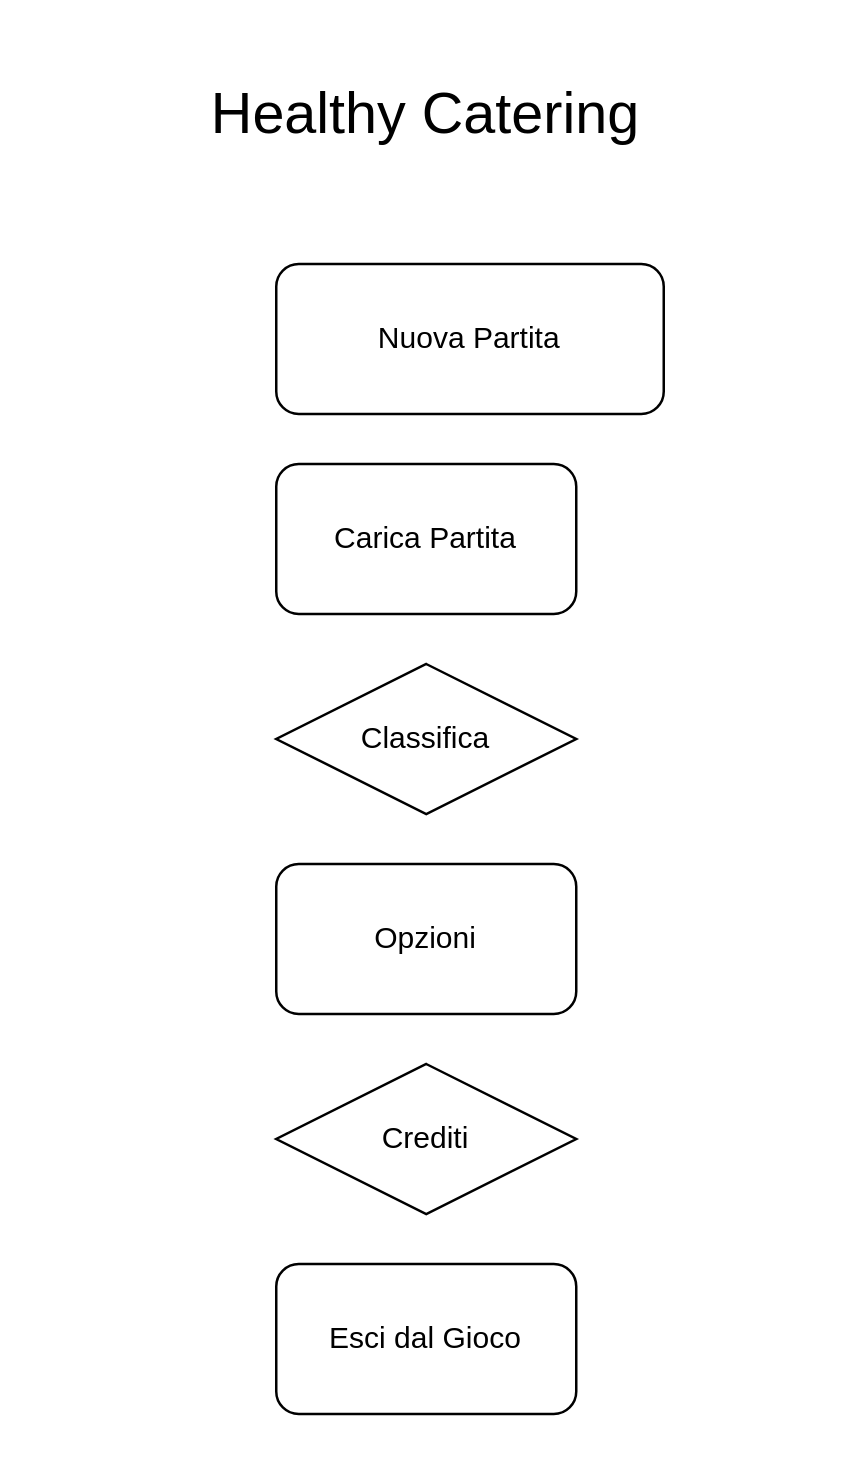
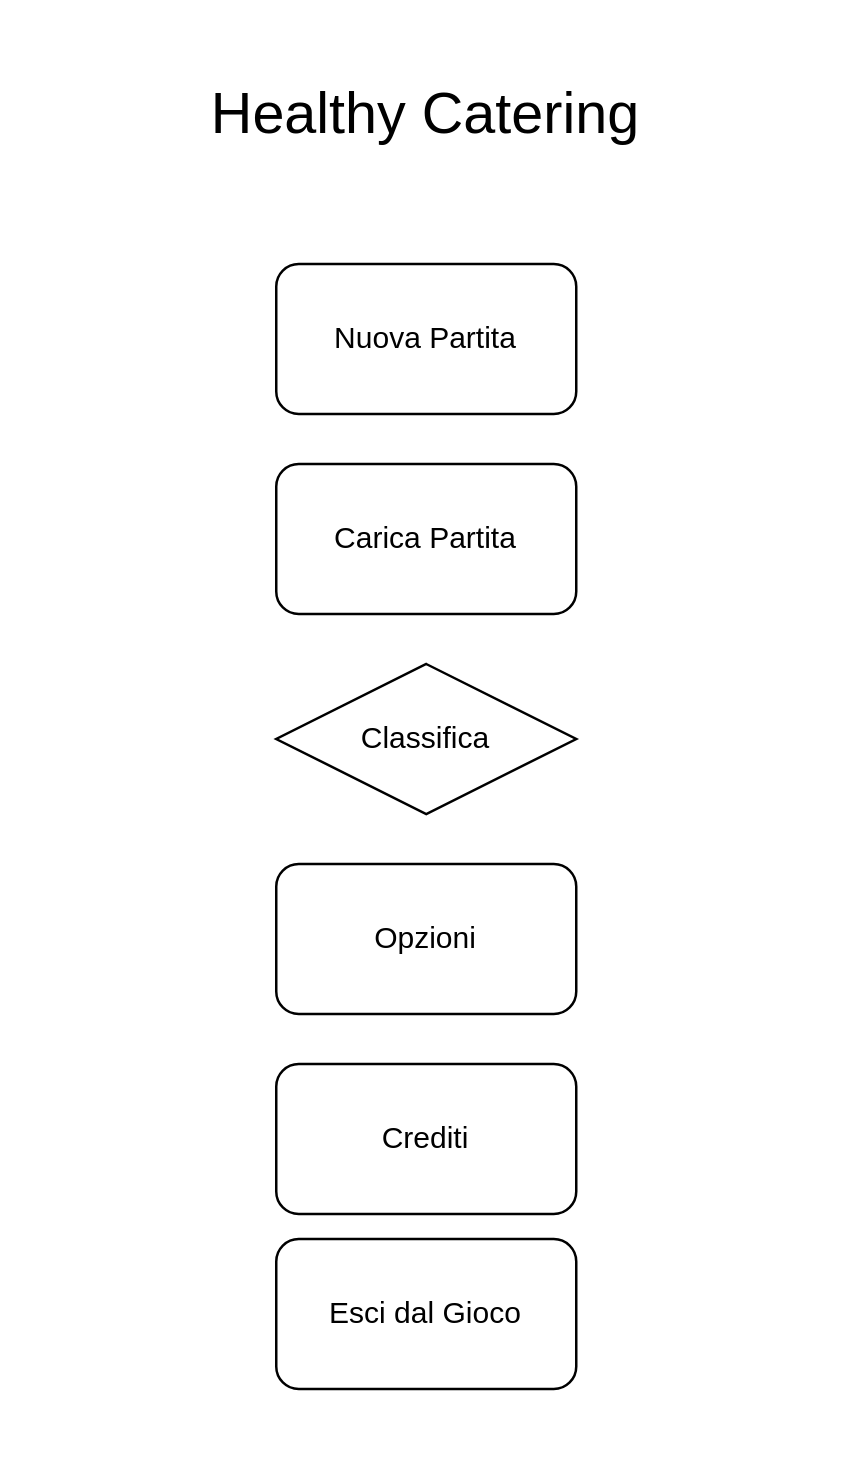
node "Nuova Partita": size 388x150 -> 300x150
node "Crediti": shape diamond -> rounded rectangle
node "Esci dal Gioco": moved (426, 1339) -> (426, 1314)
